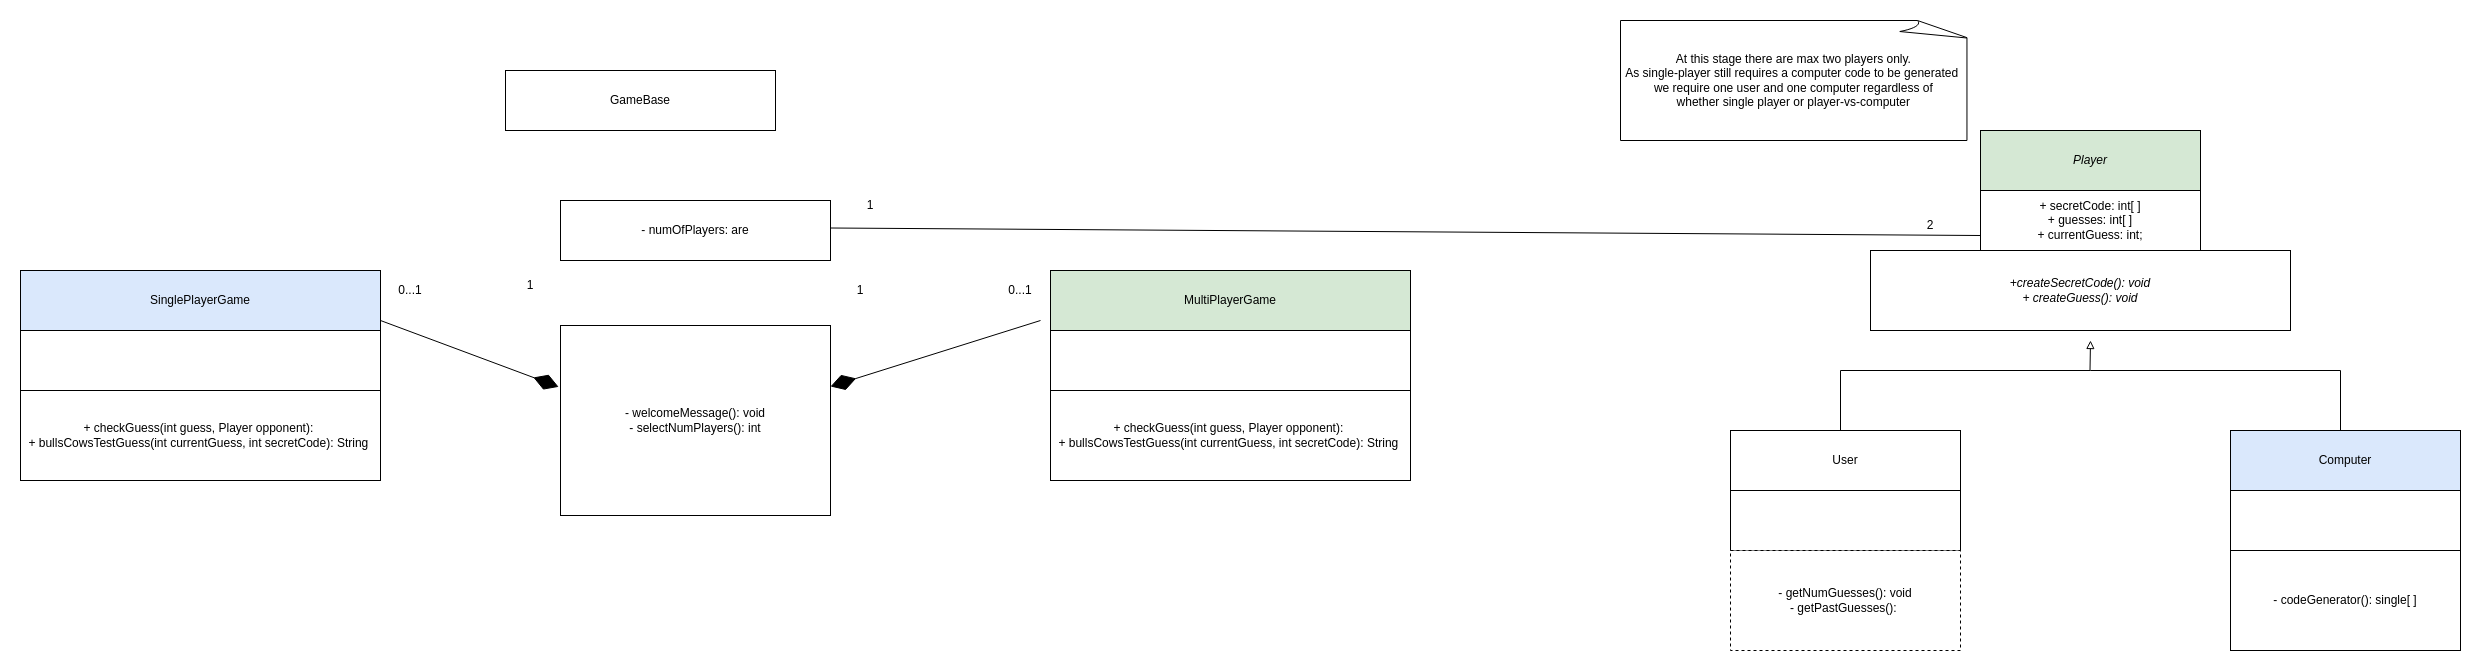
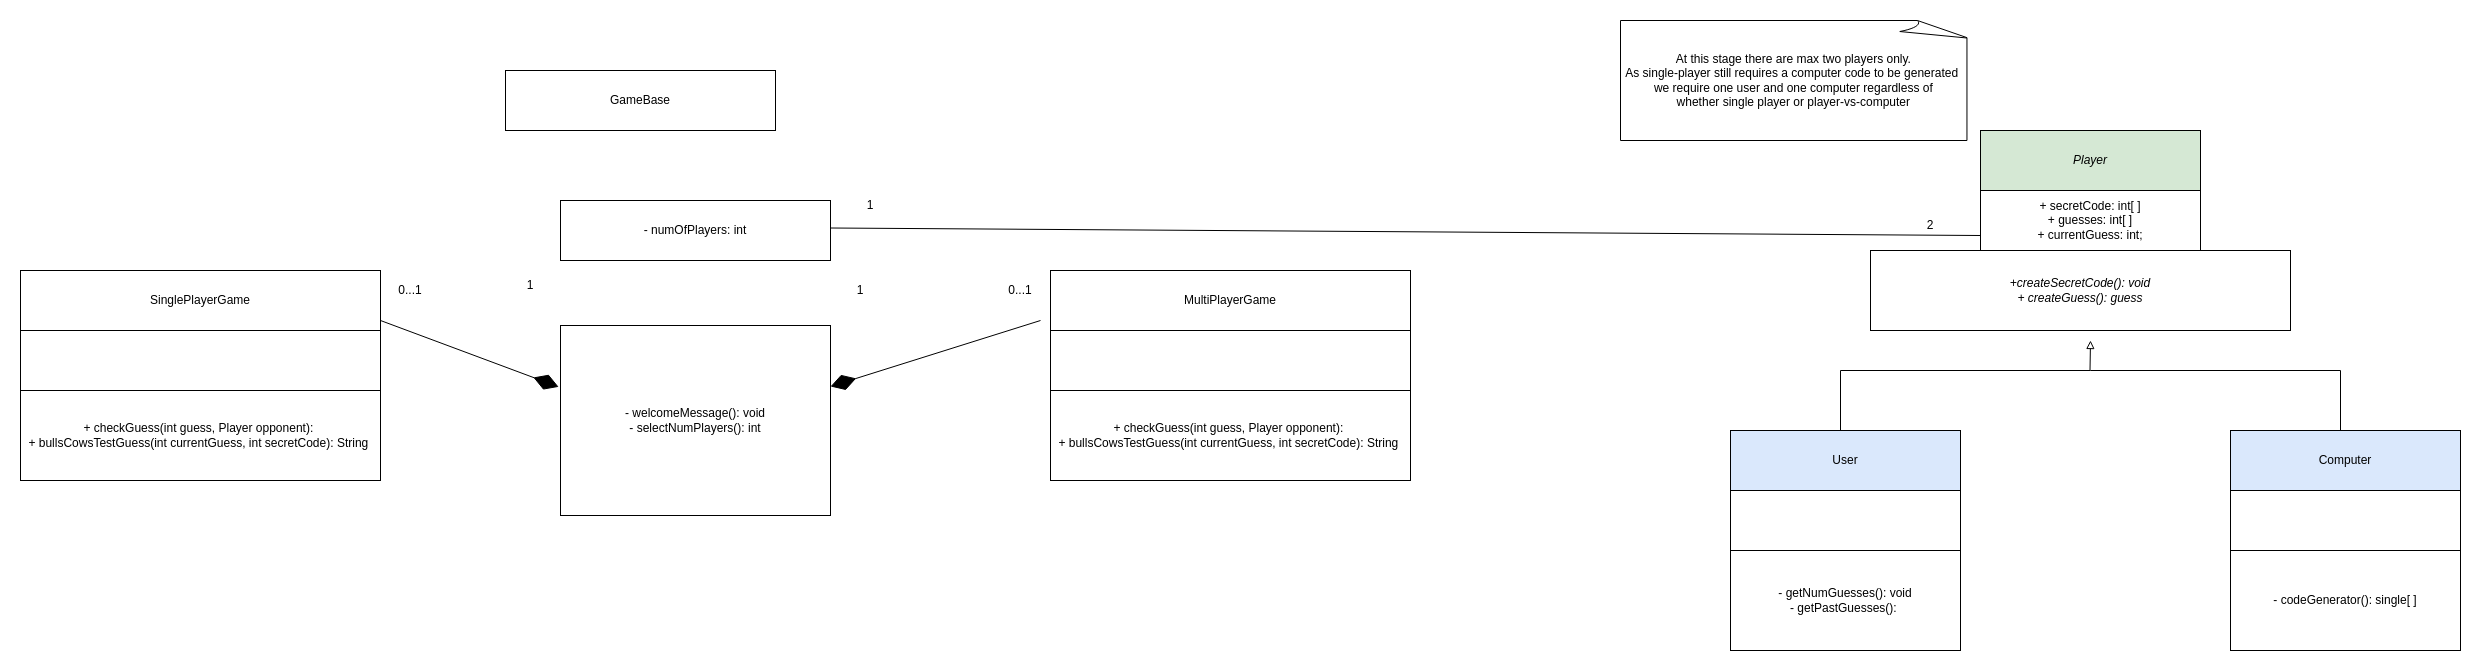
node "- numOfPlayers: are": label "- numOfPlayers: are" -> "- numOfPlayers: int"
node "+createSecretCode(): void + createGuess(): void": label "+createSecretCode(): void + createGuess(): void" -> "+createSecretCode(): void + createGuess(): guess"
node "SinglePlayerGame": fillcolor #dae8fc -> #ffffff
node "MultiPlayerGame": fillcolor #d5e8d4 -> #ffffff
node "User": fillcolor #ffffff -> #dae8fc
node "- getNumGuesses(): void - getPastGuesses():": style dashed -> solid
